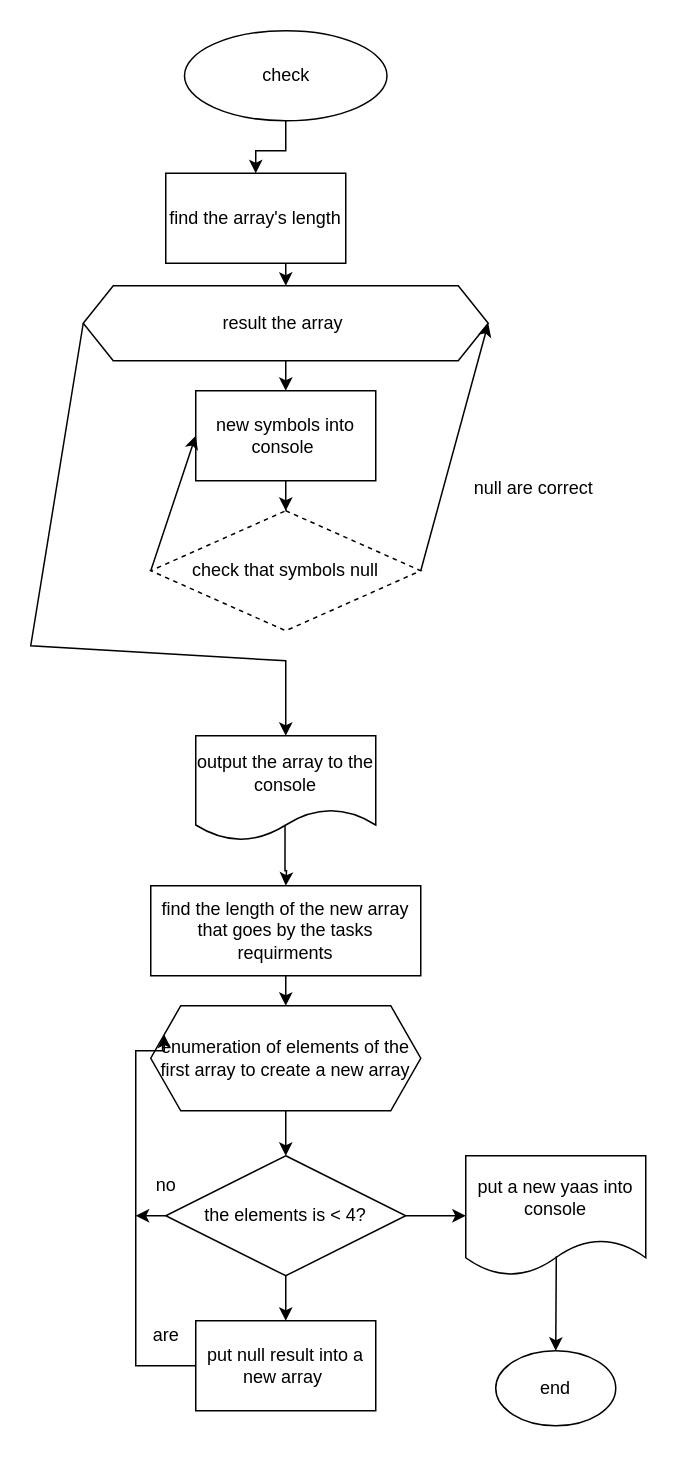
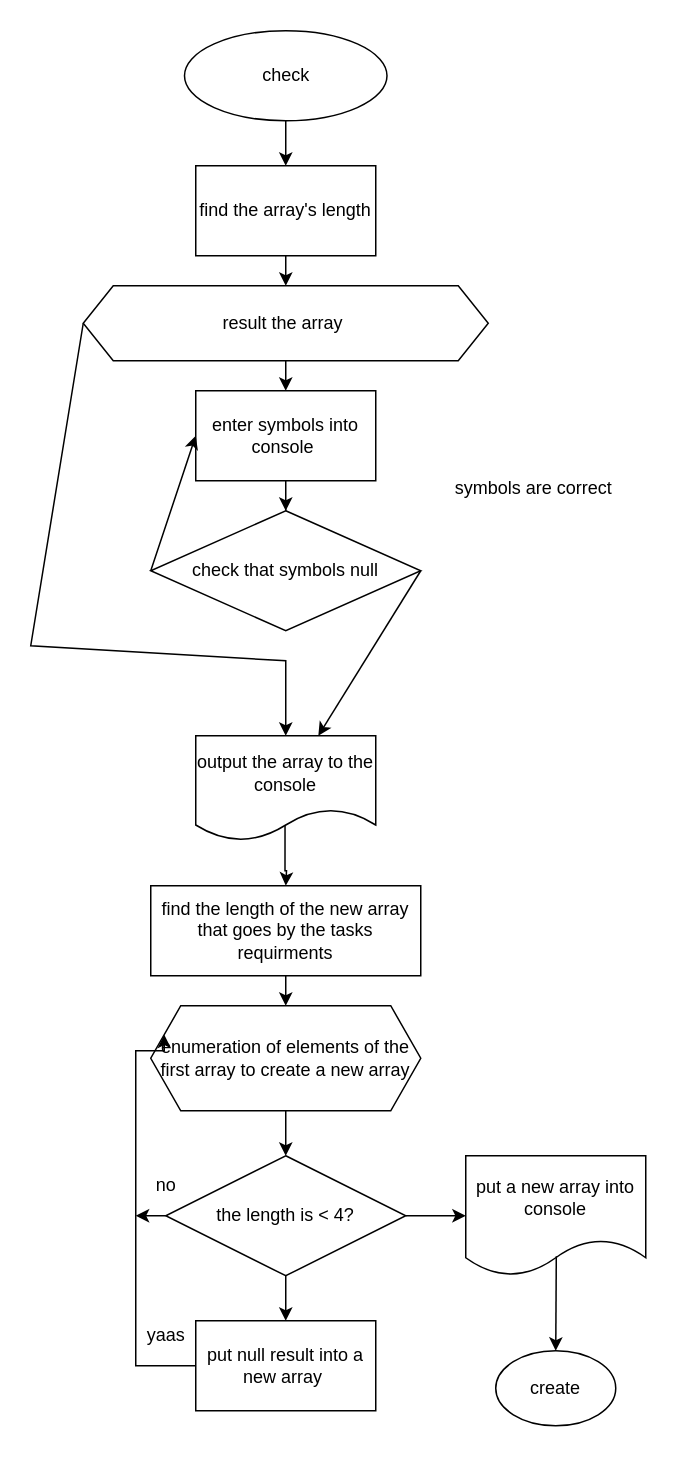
node "find the array's length": moved (256, 218) -> (286, 211)
node "new symbols into console": label "new symbols into console" -> "enter symbols into console"
edge "check that symbols null" -> "result the array": now "check that symbols null" -> "output the array to the console"
node "null are correct": label "null are correct" -> "symbols are correct"
node "check that symbols null": style dashed -> solid
node "put a new yaas into console": label "put a new yaas into console" -> "put a new array into console"
node "the elements is < 4?": label "the elements is < 4?" -> "the length is < 4?"
node "are": label "are" -> "yaas"
node "end": label "end" -> "create"
